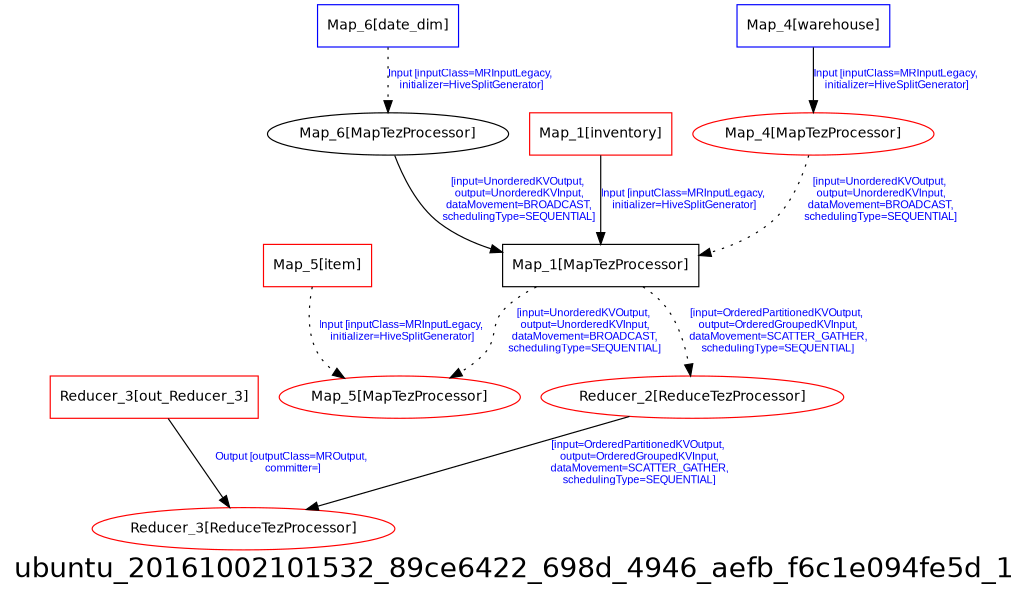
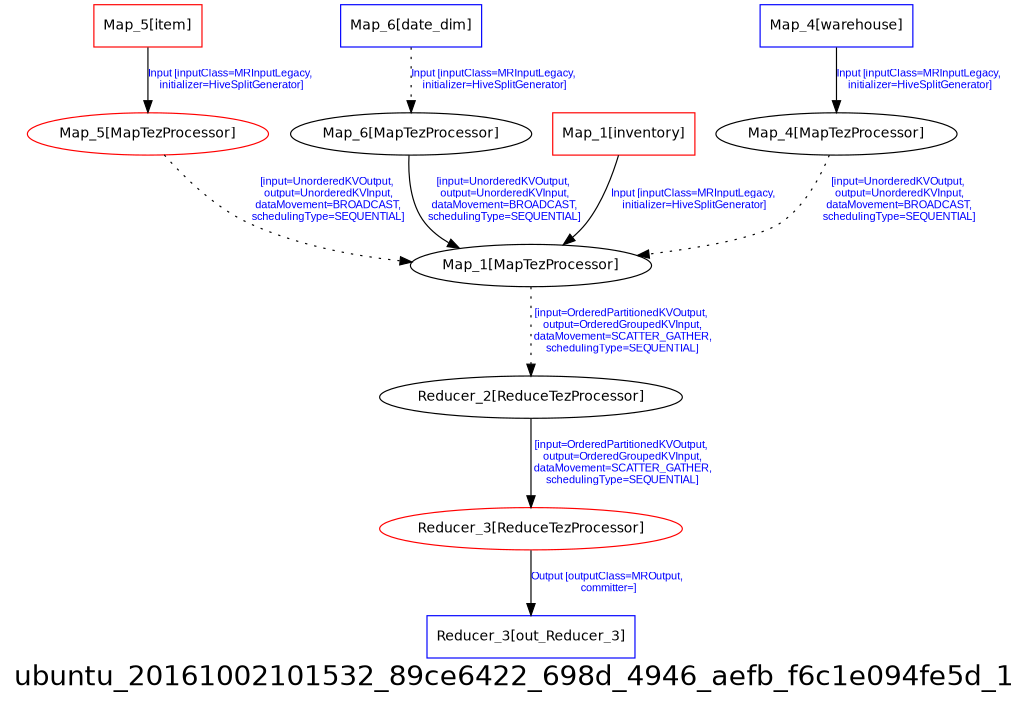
node "Map_4[MapTezProcessor]": color red -> black
node "Map_1[MapTezProcessor]": shape box -> ellipse
edge "Map_1[MapTezProcessor]" -> "Map_5[MapTezProcessor]": reversed
edge "Map_5[item]" -> "Map_5[MapTezProcessor]": style dotted -> solid
node "Reducer_3[out_Reducer_3]": color red -> blue
node "Reducer_2[ReduceTezProcessor]": color red -> black
edge "Reducer_3[out_Reducer_3]" -> "Reducer_3[ReduceTezProcessor]": reversed
